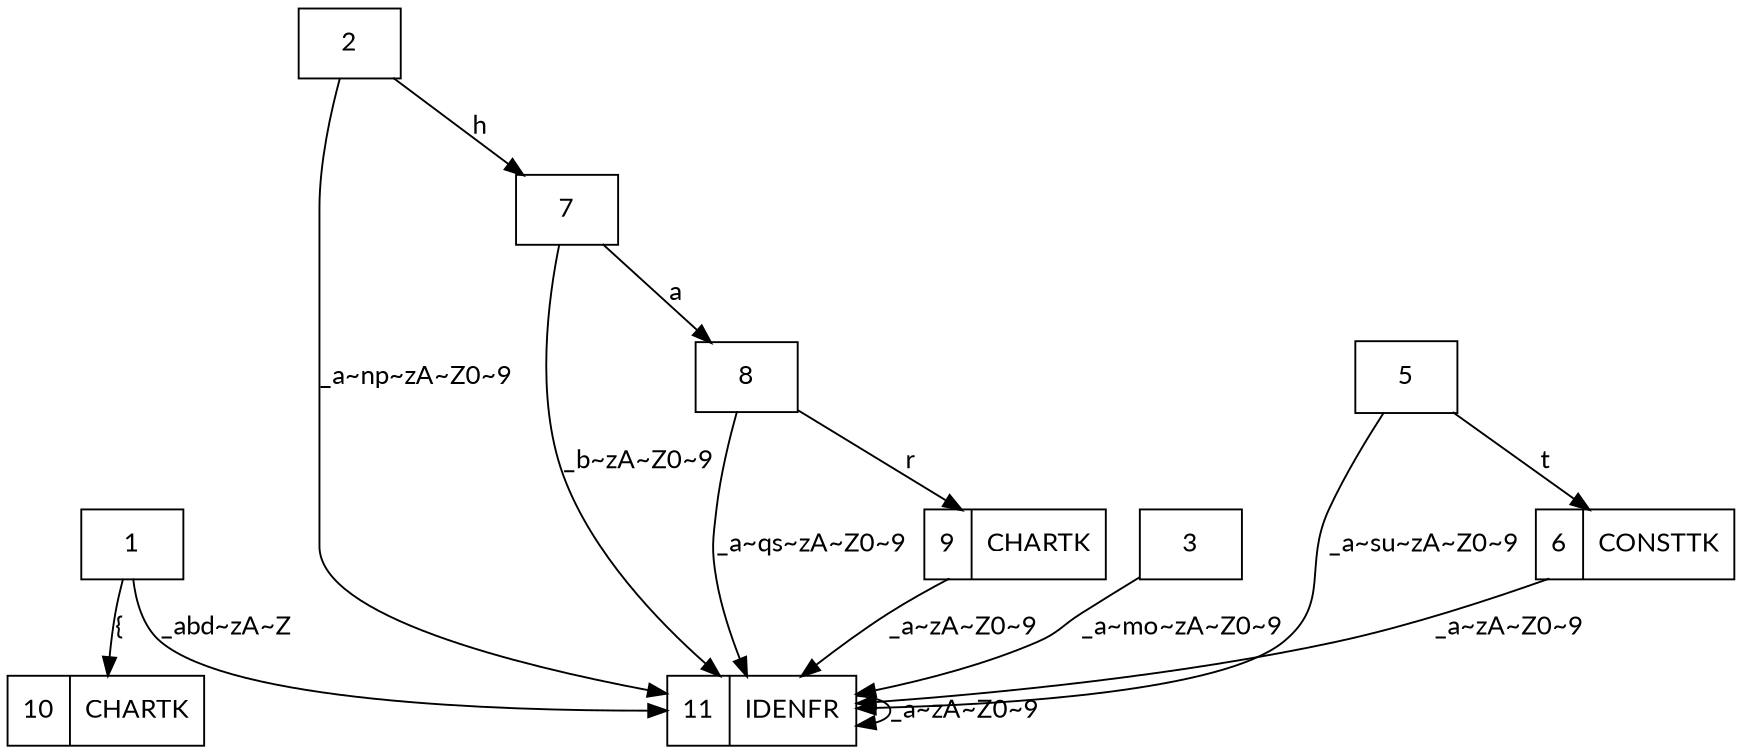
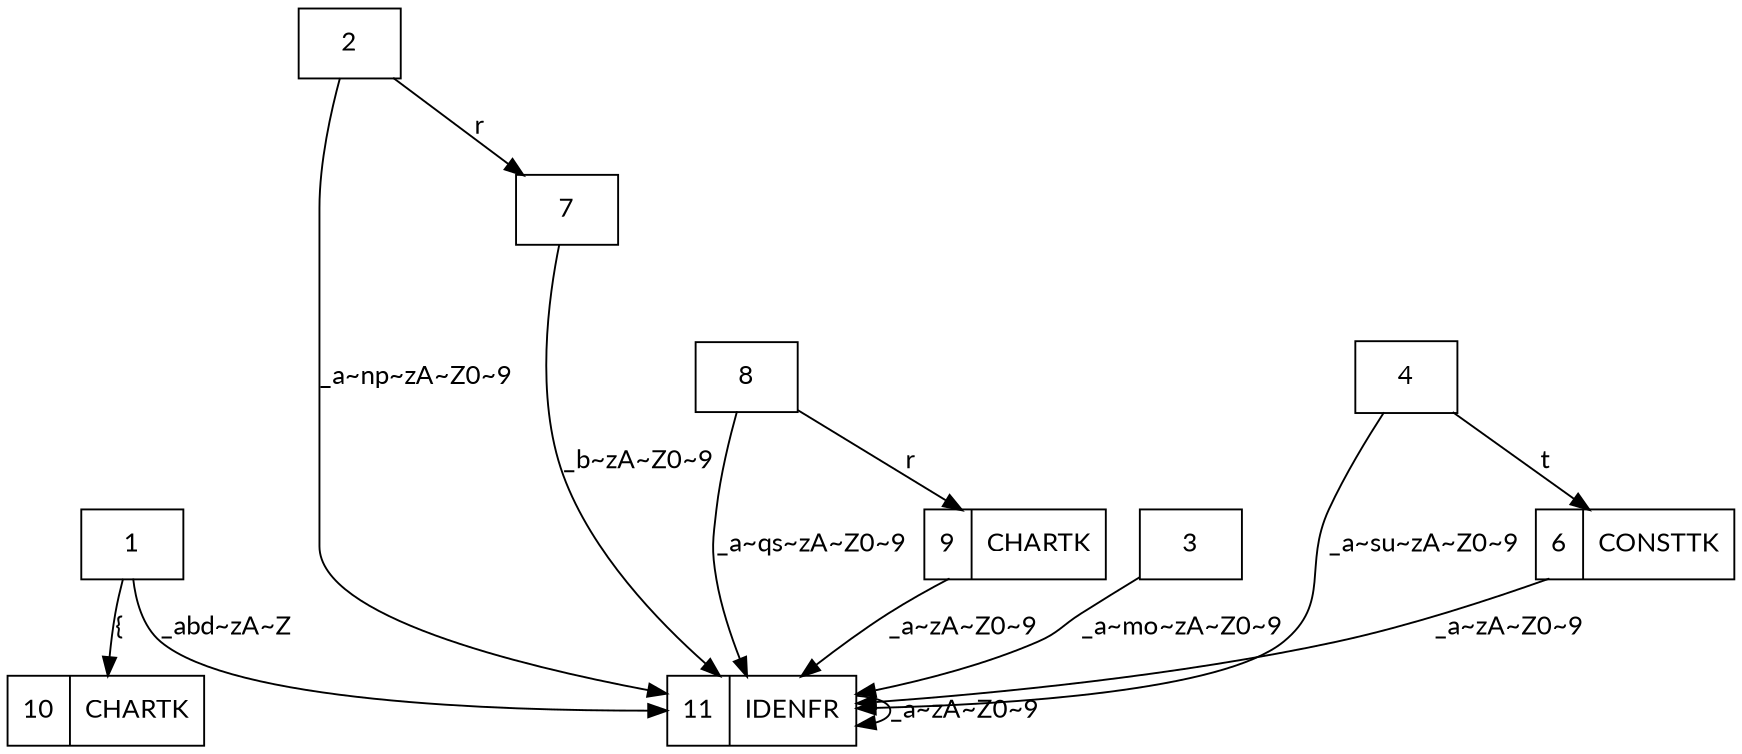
edge "2" -> "7": label "h" -> "r"
edge "7" -> "8": removed, label "a"
node "5": label "5" -> "4"
